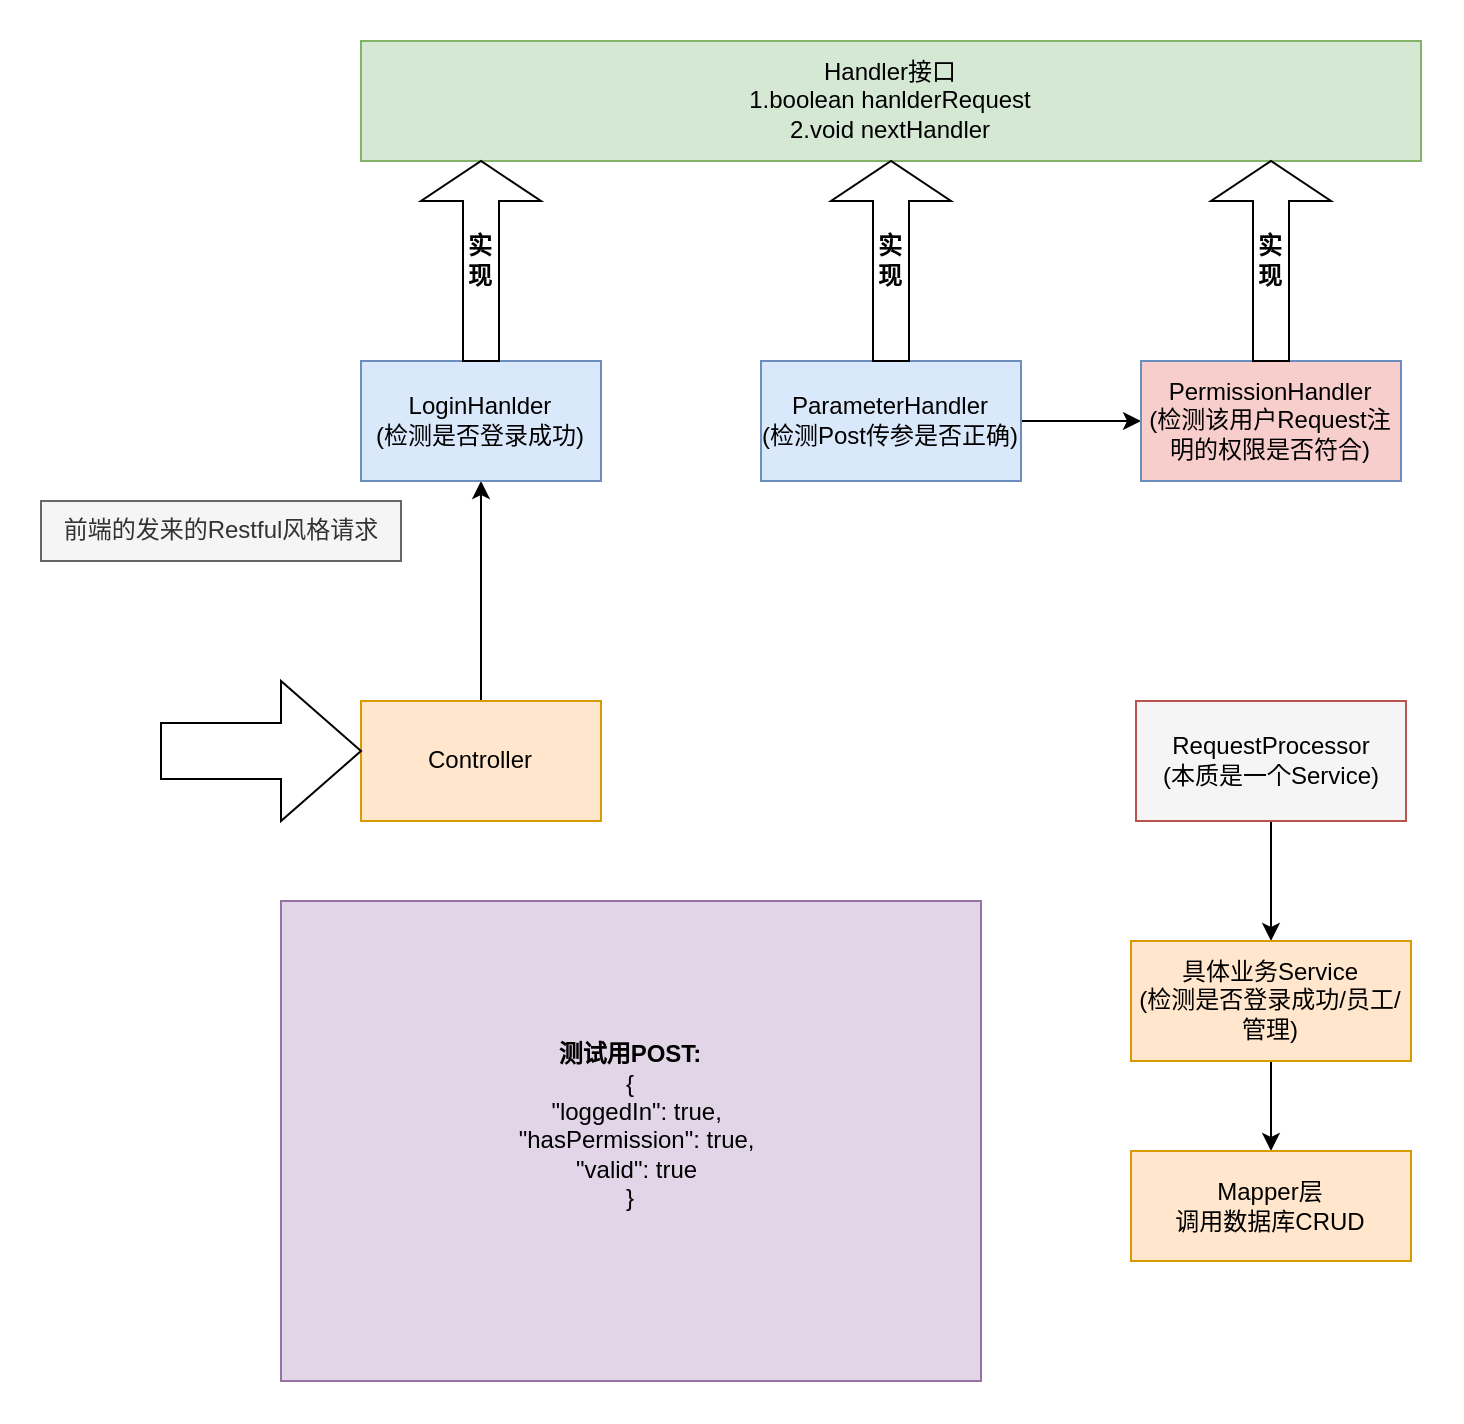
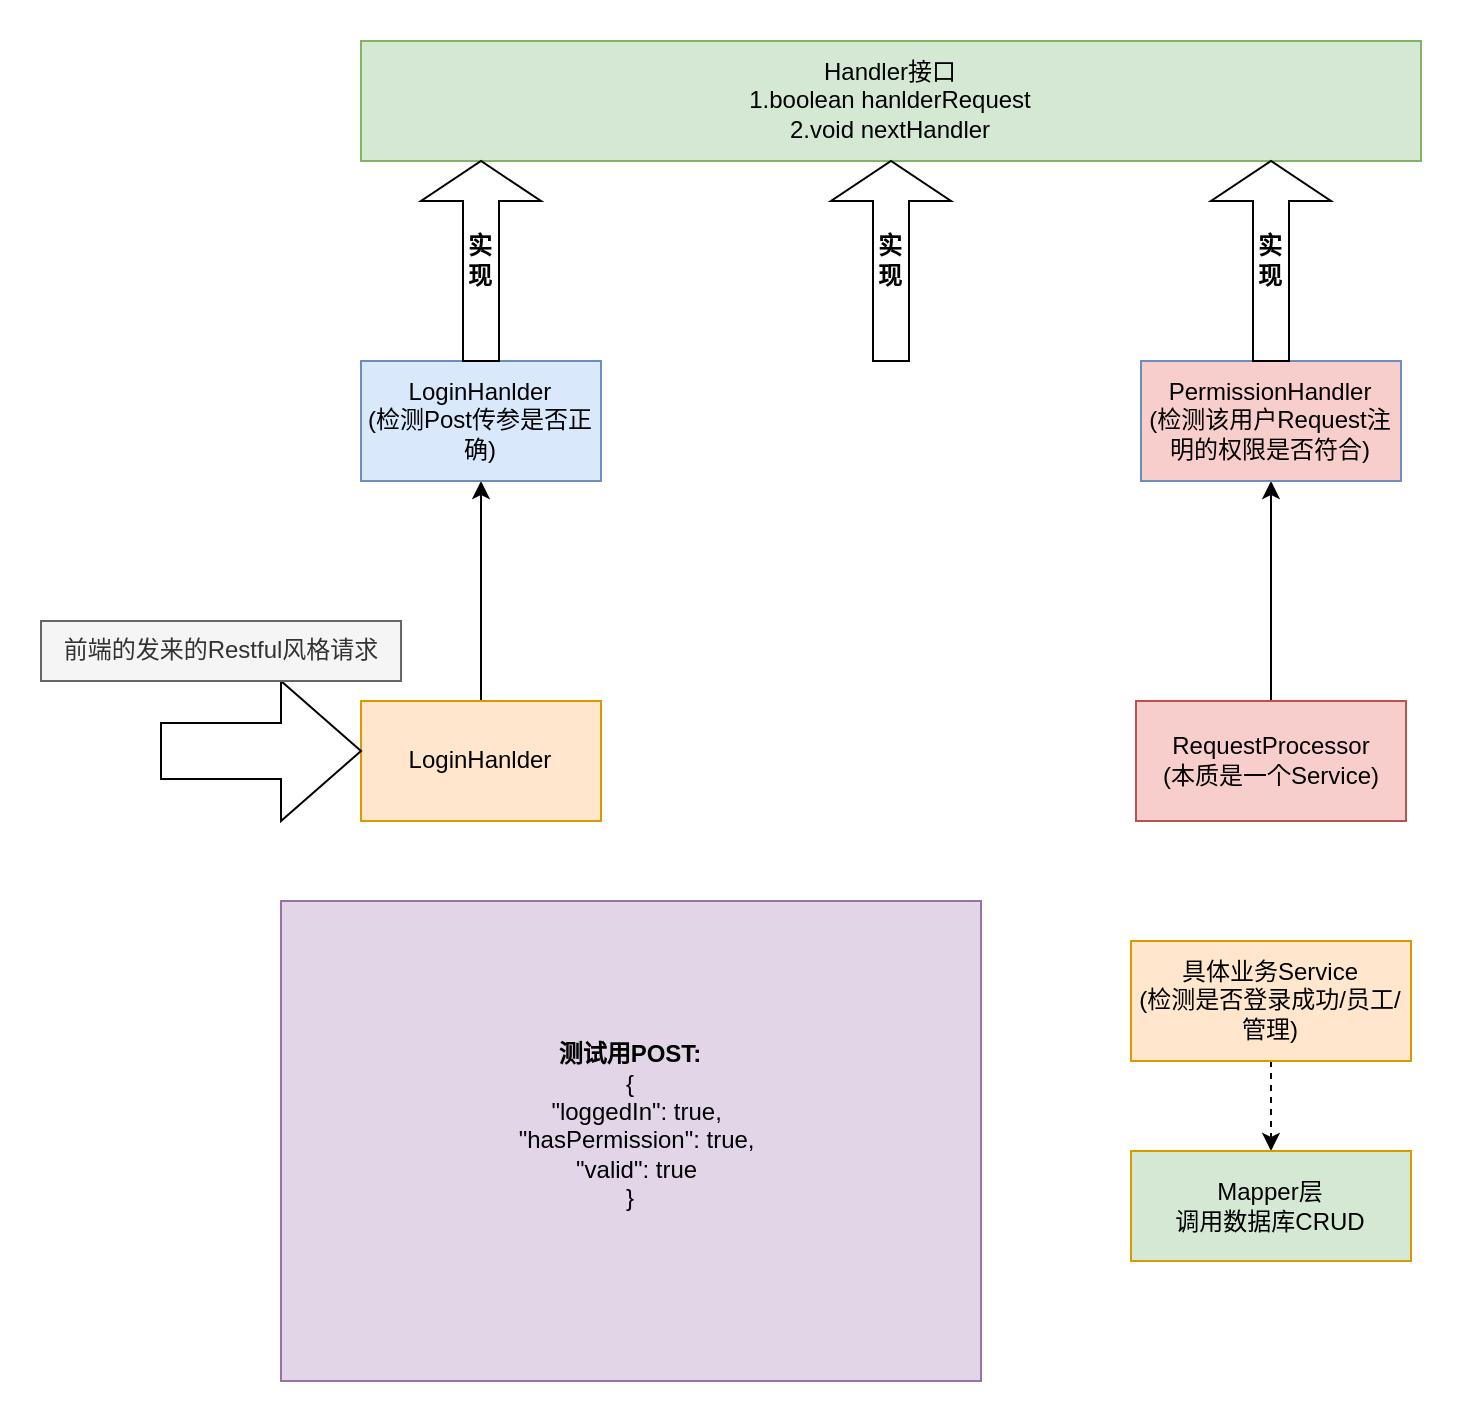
node "LoginHanlder (检测是否登录成功)": label "LoginHanlder (检测是否登录成功)" -> "LoginHanlder (检测Post传参是否正确)"
node "ParameterHandler (检测Post传参是否正确)": removed
edge "ParameterHandler (检测Post传参是否正确)" -> "PermissionHandler (检测该用户Request注明的权限是否符合)": removed
node "前端的发来的Restful风格请求": moved (221, 531) -> (221, 651)
node "Controller": label "Controller" -> "LoginHanlder"
node "RequestProcessor (本质是一个Service)": fillcolor #f5f5f5 -> #f8cecc
edge "RequestProcessor (本质是一个Service)" -> "具体业务Service (检测是否登录成功/员工/管理)": now "RequestProcessor (本质是一个Service)" -> "PermissionHandler (检测该用户Request注明的权限是否符合)"
edge "具体业务Service (检测是否登录成功/员工/管理)" -> "Mapper层 调用数据库CRUD": style solid -> dashed
node "Mapper层 调用数据库CRUD": fillcolor #ffe6cc -> #d5e8d4
